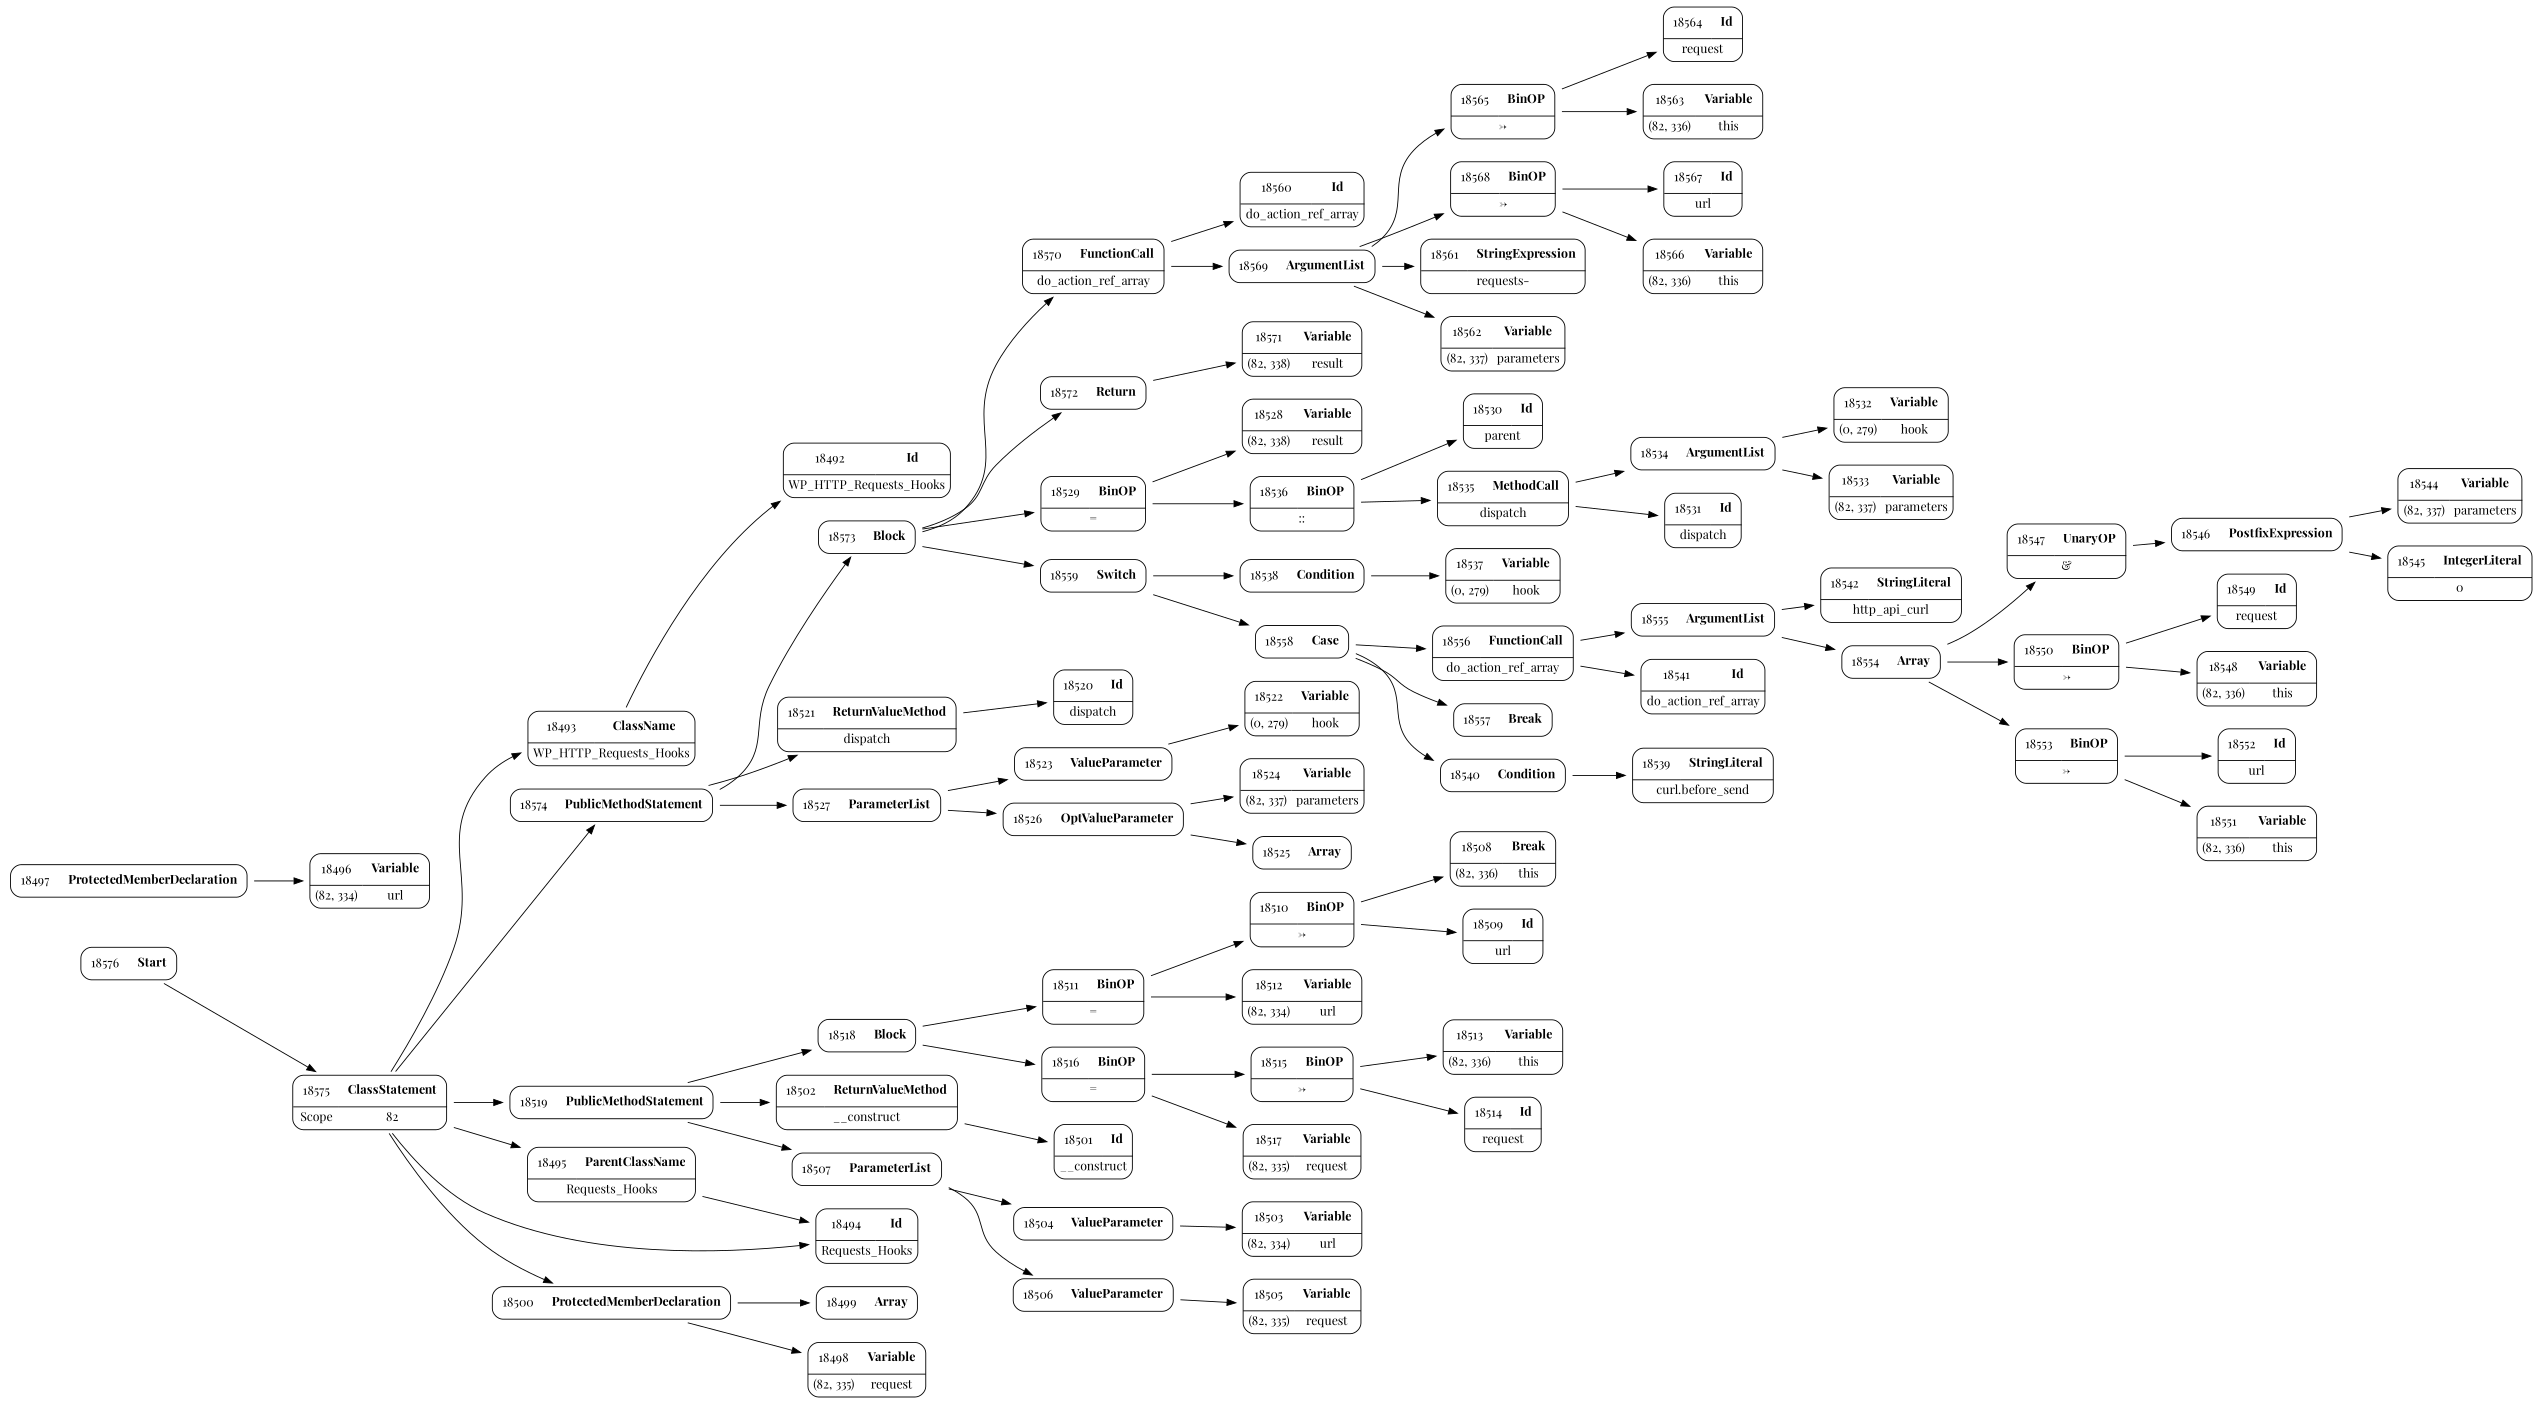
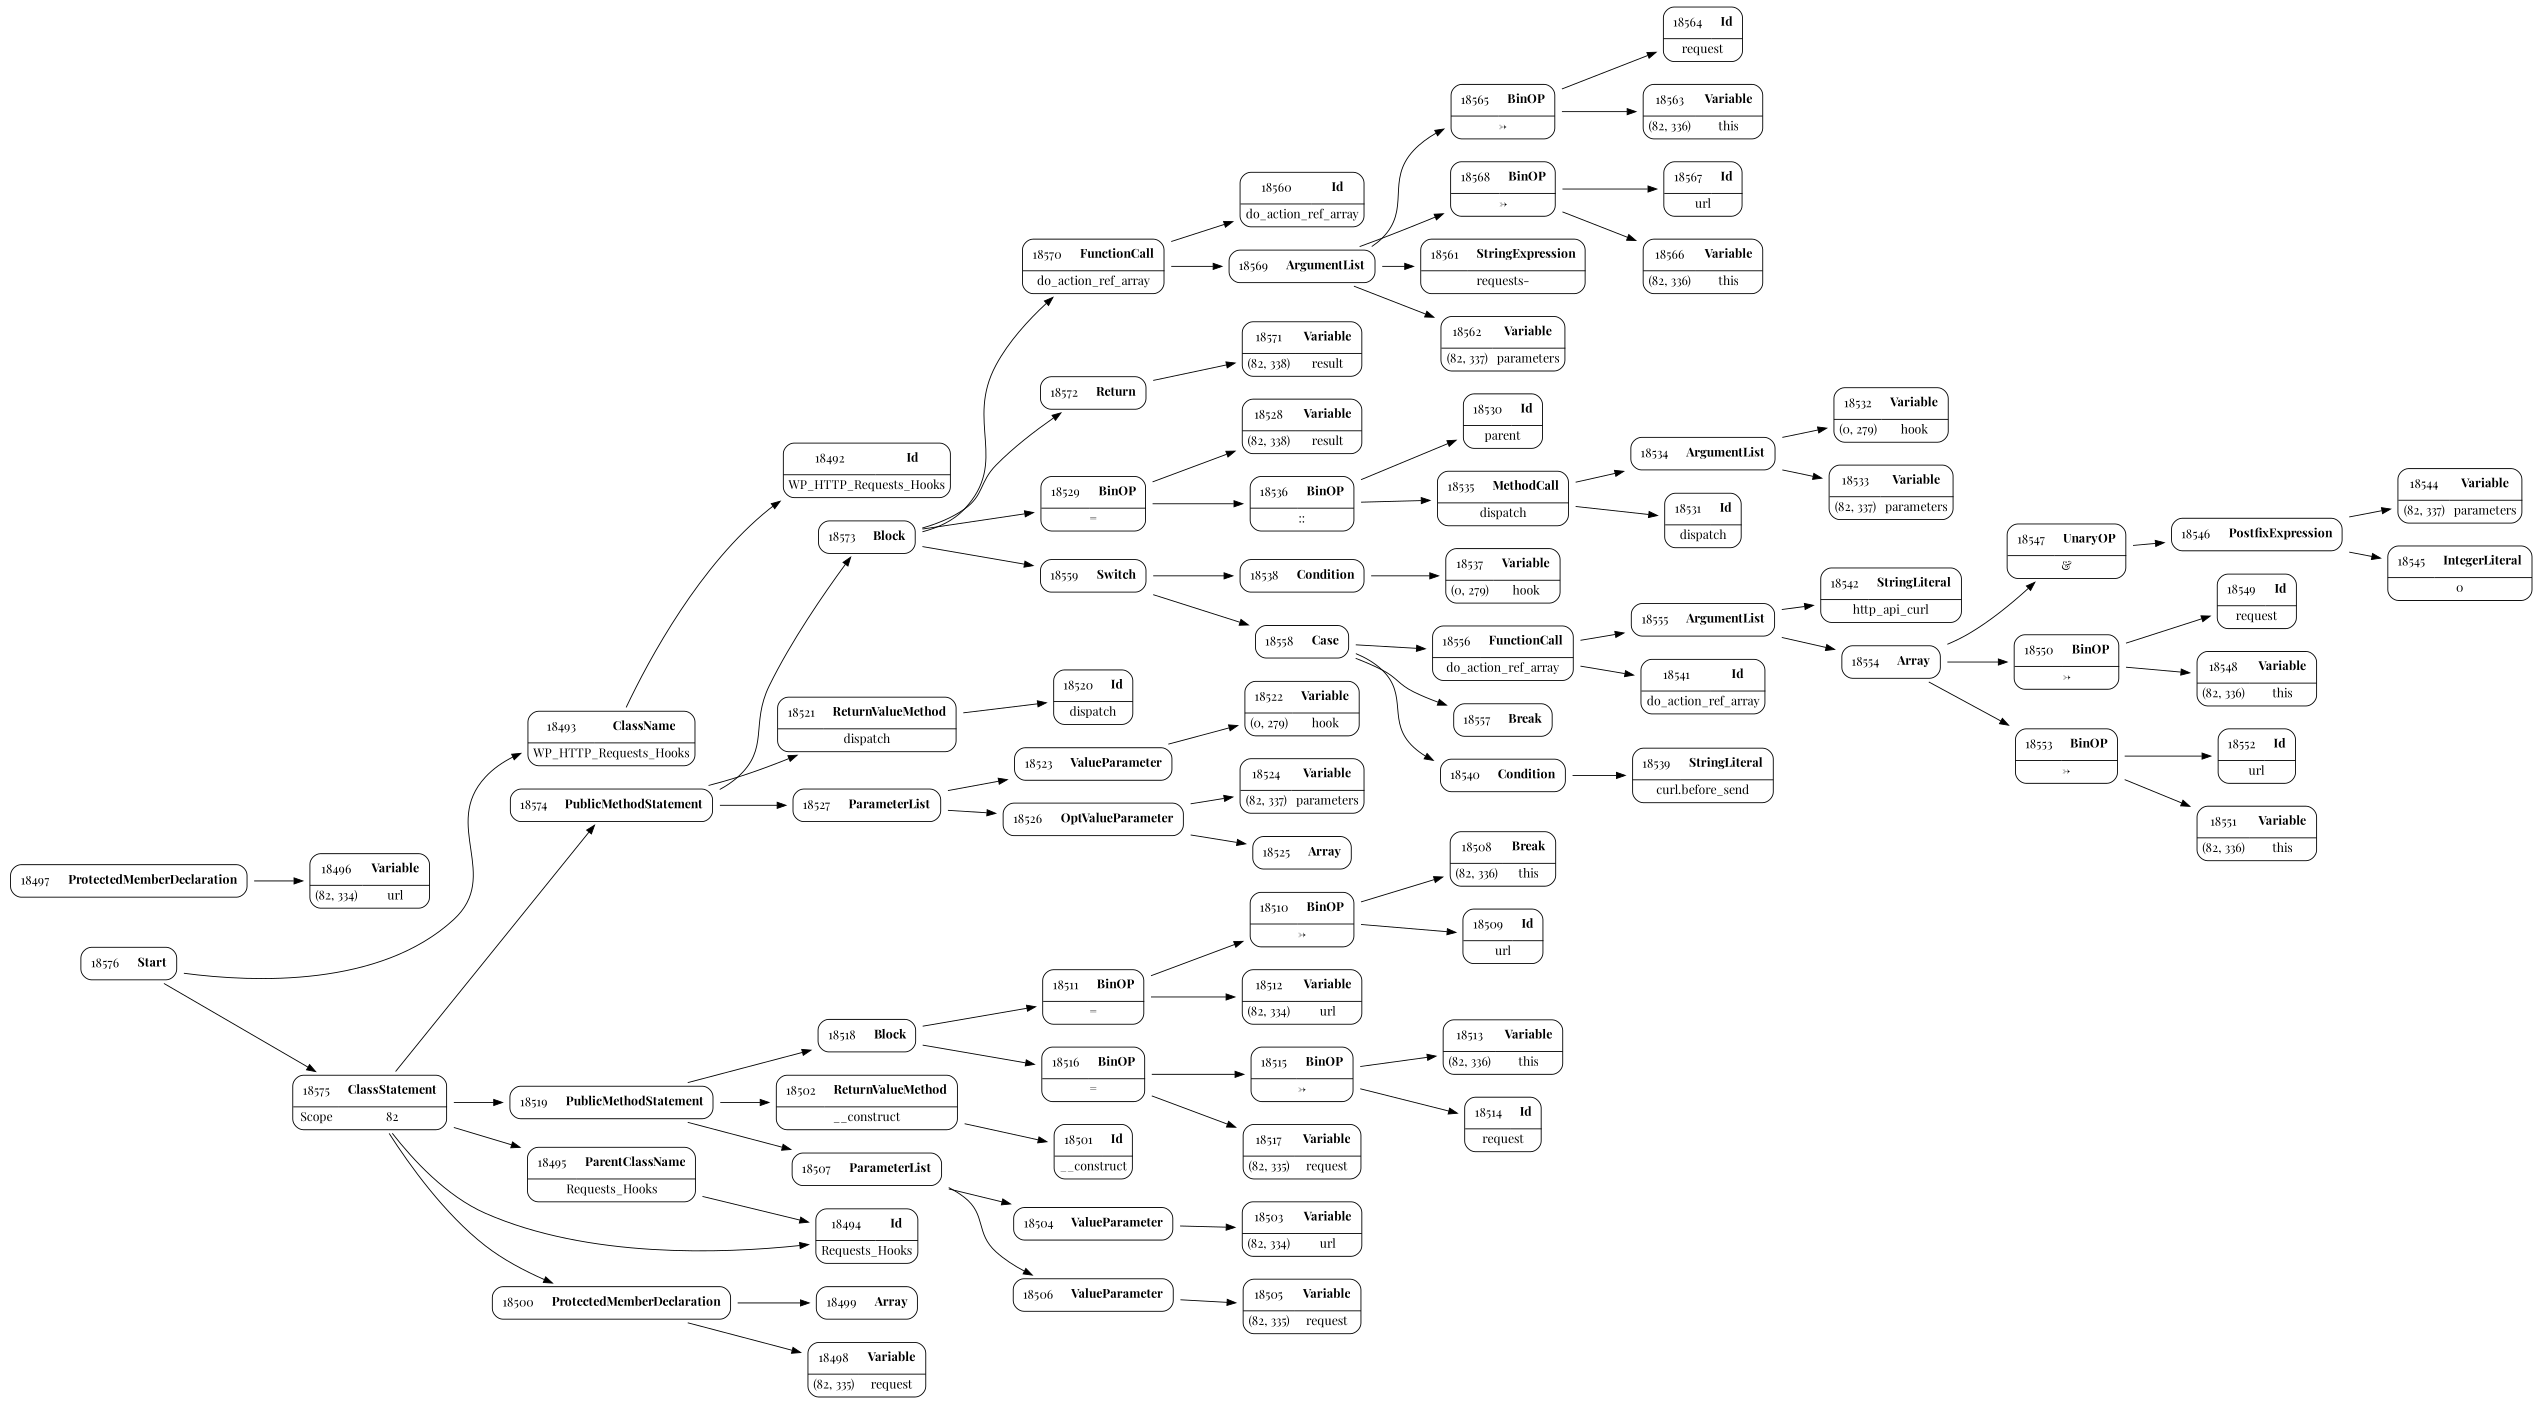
edge "18575" -> "18493": now "18576" -> "18493"
